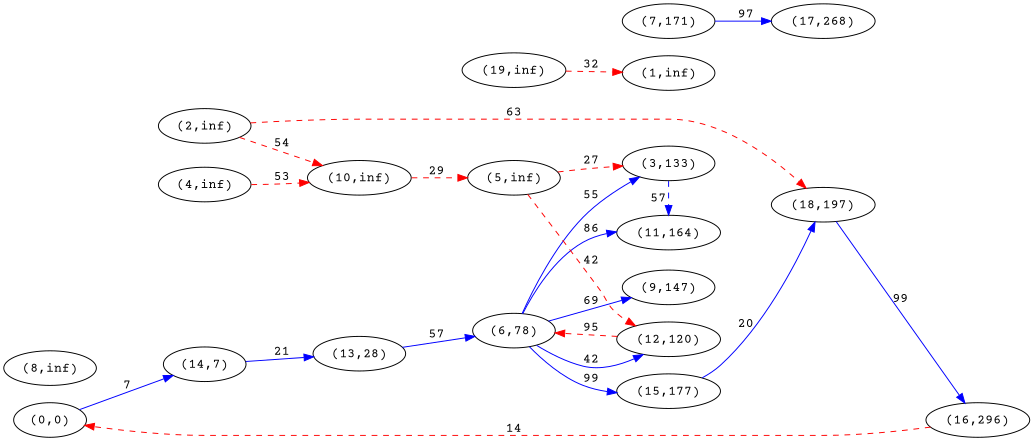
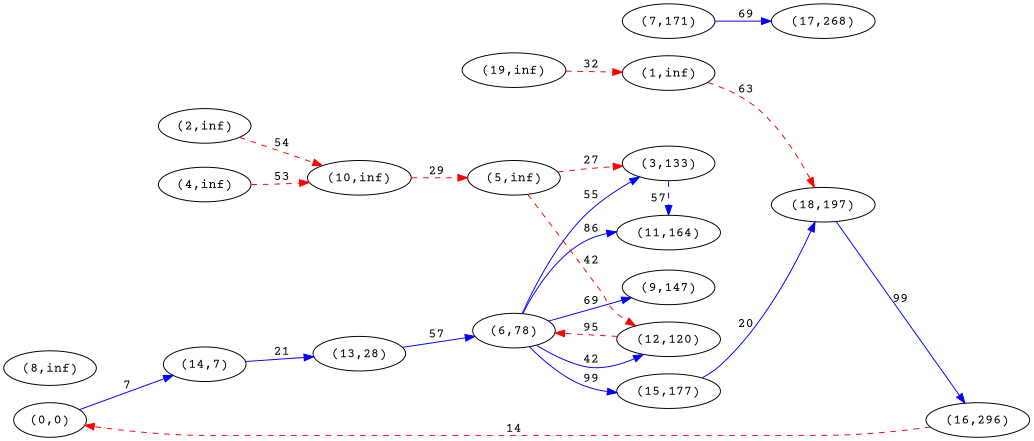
edge "(7,171)" -> "(17,268)": label "97" -> "69"
edge "(2,inf)" -> "(18,197)": now "(1,inf)" -> "(18,197)"
